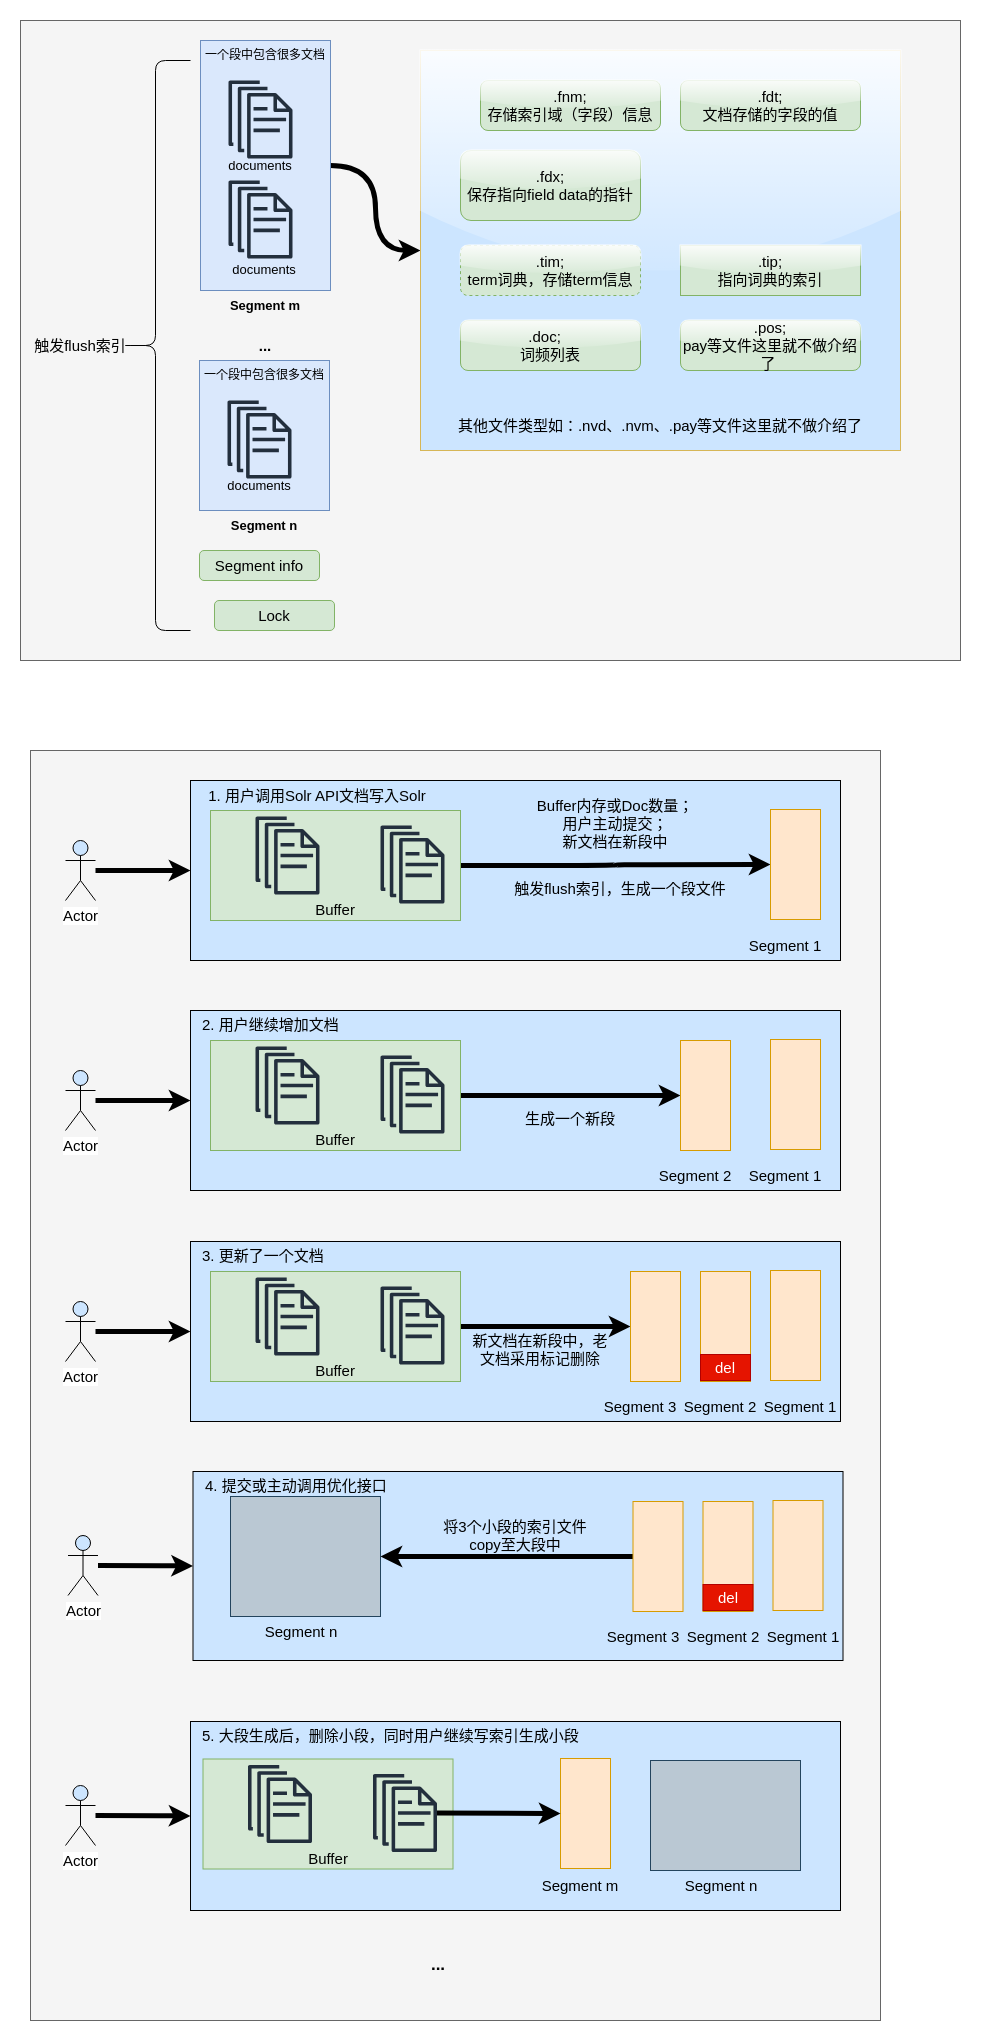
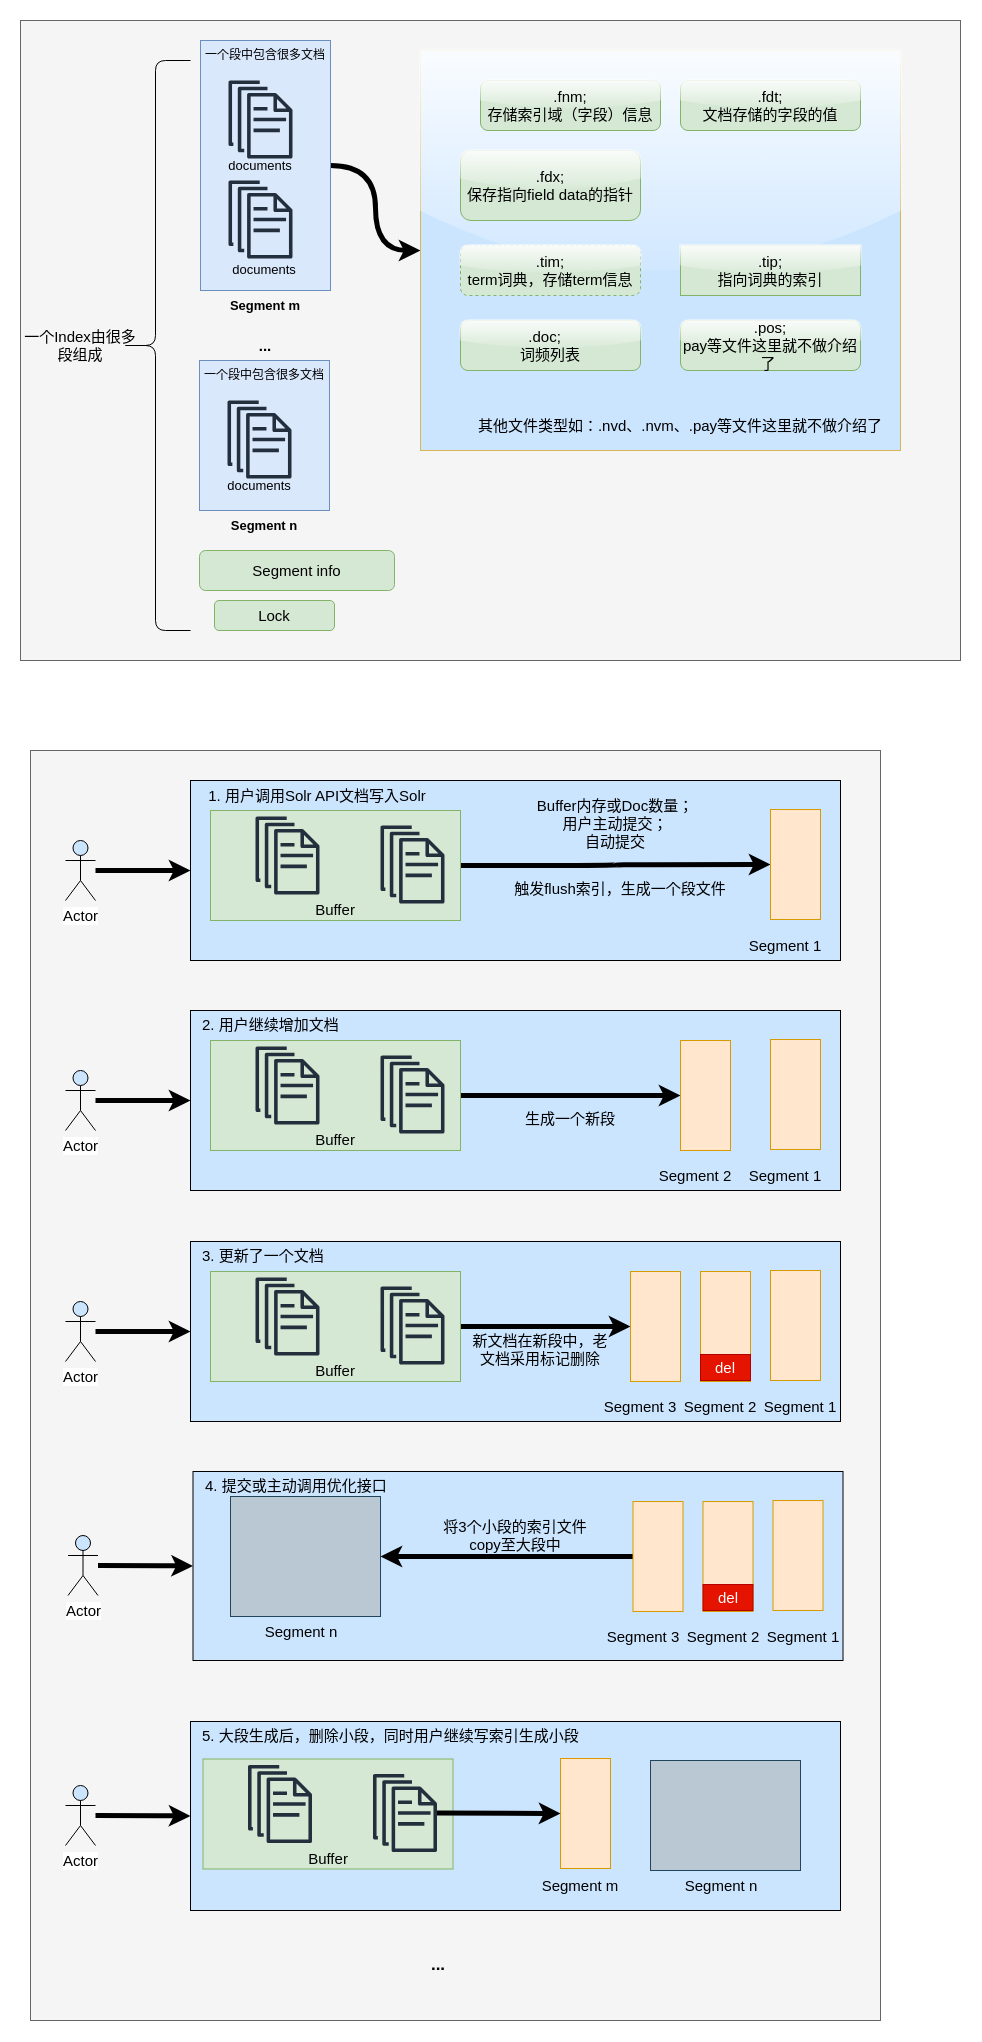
node "触发flush索引": label "触发flush索引" -> "一个Index由很多段组成"
node "其他文件类型如：.nvd、.nvm、.pay等文件这里就不做介绍了": moved (661, 426) -> (681, 426)
node "Segment info": size 120x30 -> 195x40
node "Buffer内存或Doc数量； 用户主动提交； 新文档在新段中": label "Buffer内存或Doc数量； 用户主动提交； 新文档在新段中" -> "Buffer内存或Doc数量； 用户主动提交； 自动提交"
